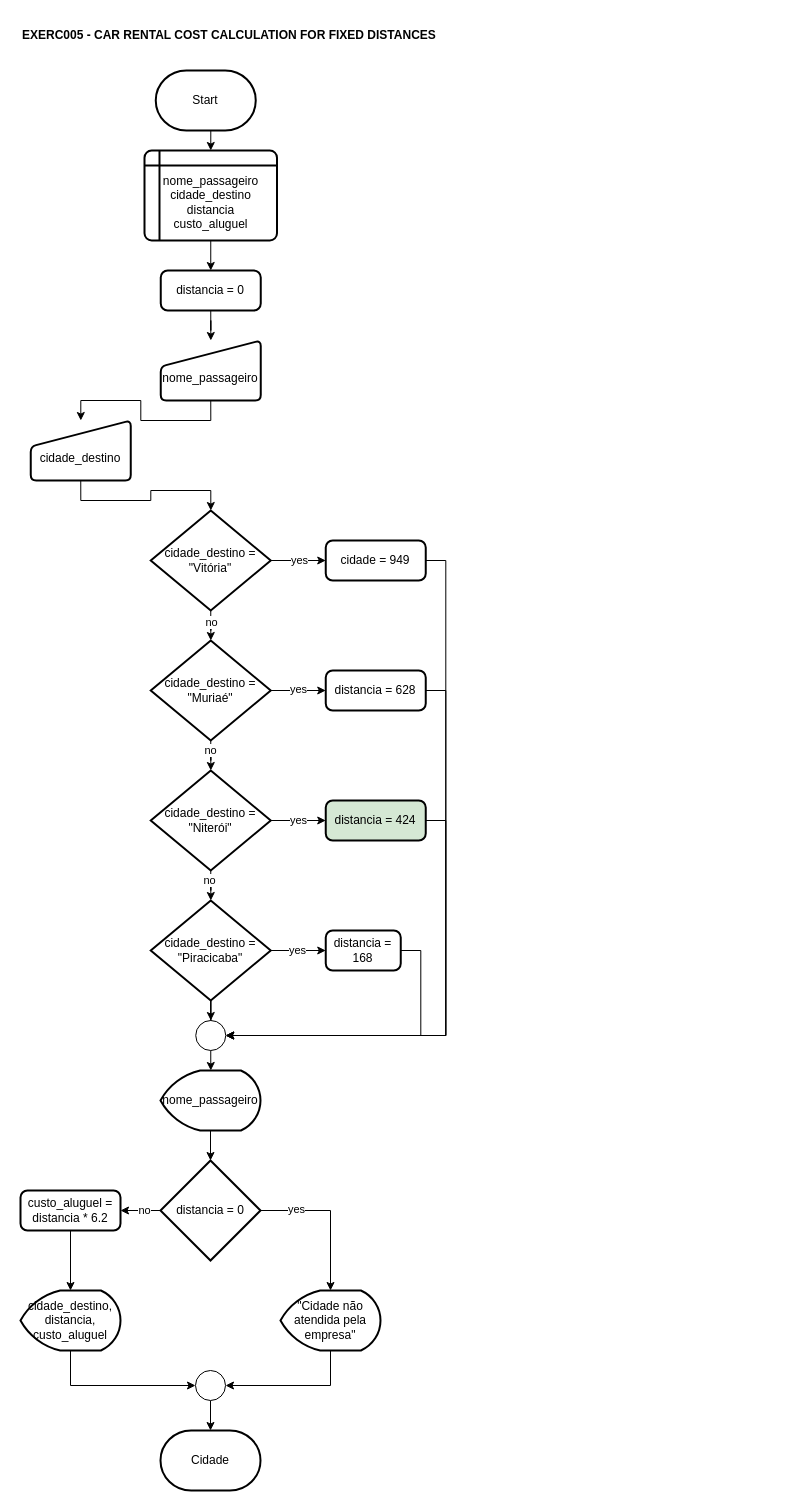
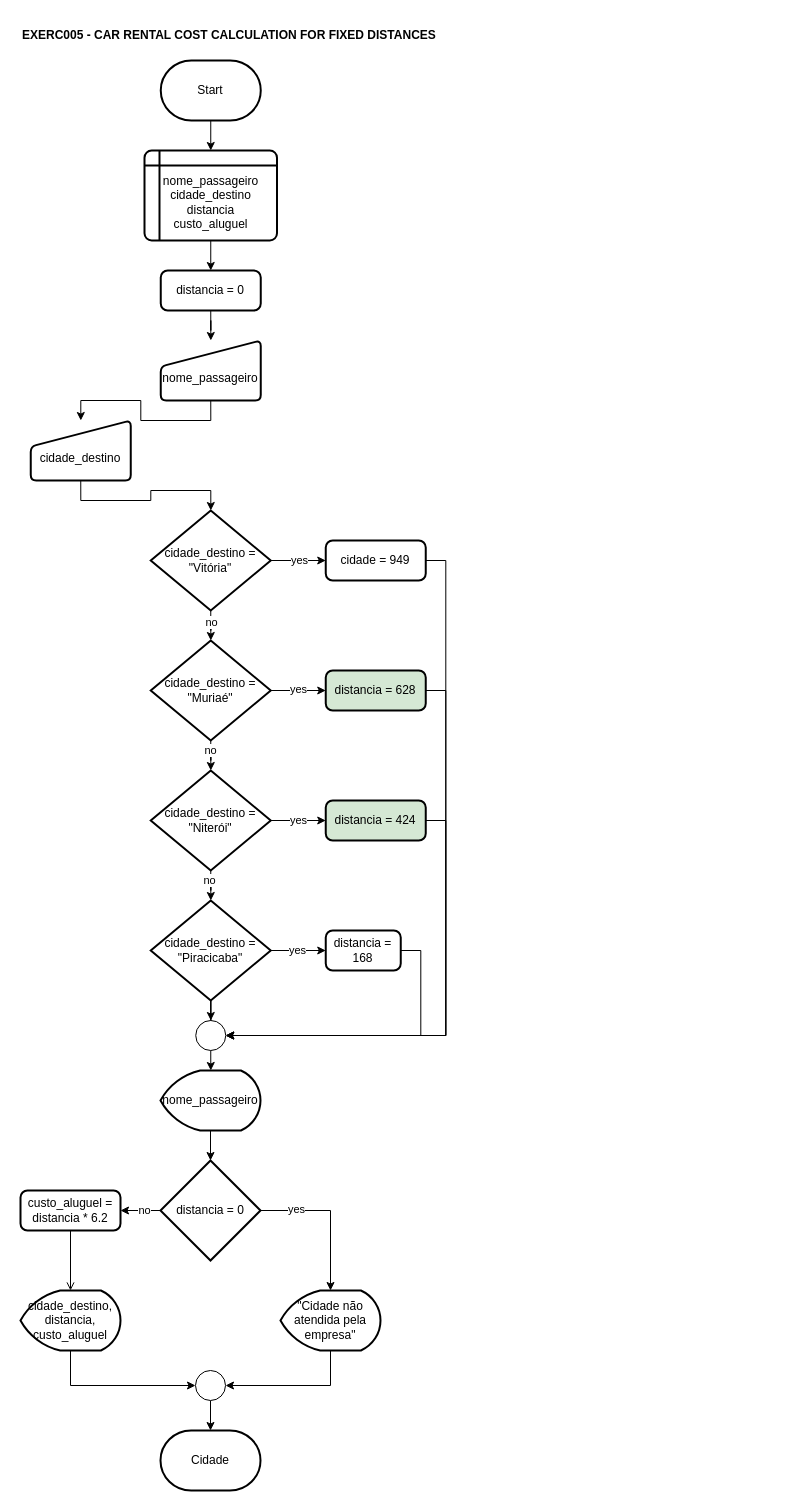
node "Start": moved (206, 101) -> (211, 91)
node "distancia = 628": fillcolor #ffffff -> #d5e8d4
edge "custo_aluguel = distancia * 6.2" -> "cidade_destino, distancia, custo_aluguel": arrowhead classic -> open
